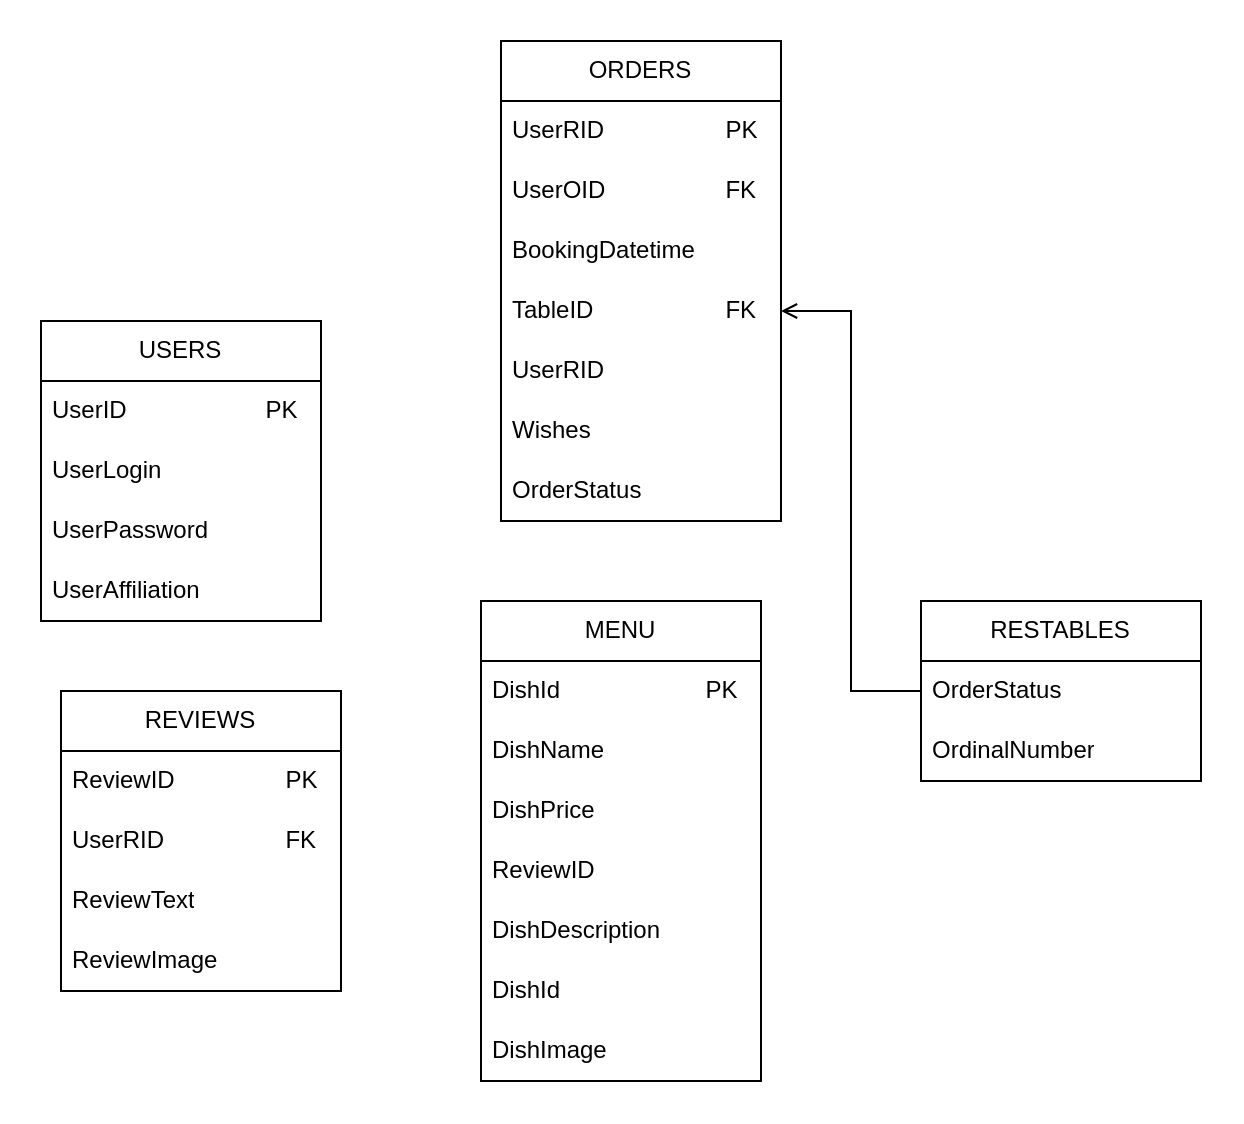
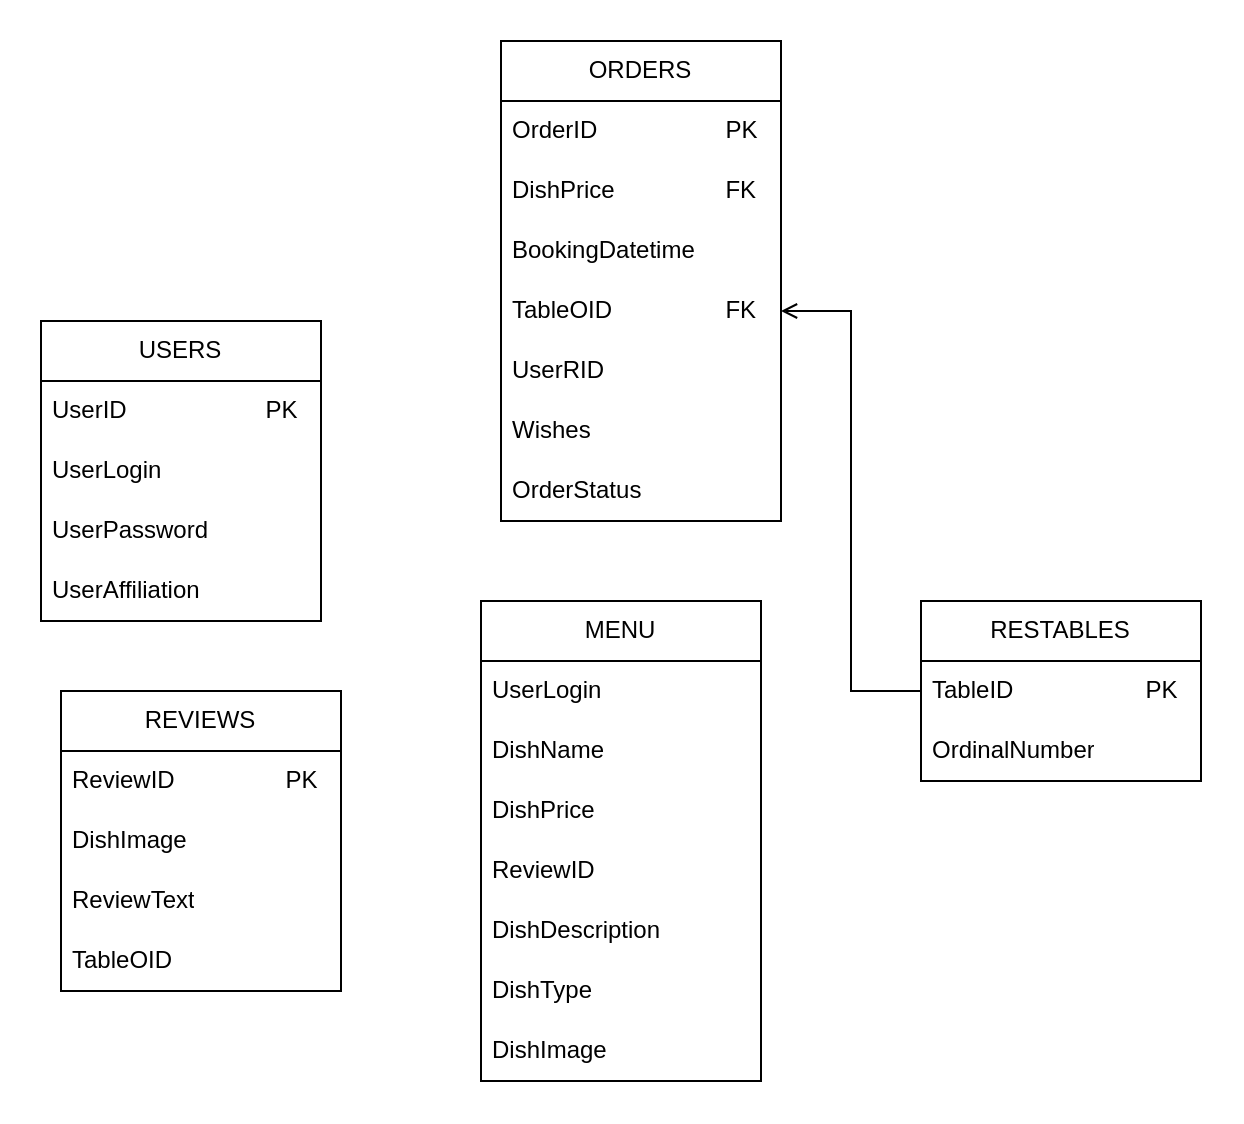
node "UserRID PK": label "UserRID PK" -> "OrderID PK"
node "UserOID FK": label "UserOID FK" -> "DishPrice FK"
node "TableID FK": label "TableID FK" -> "TableOID FK"
node "DishId PK": label "DishId PK" -> "UserLogin PK"
node "OrderStatus PK": label "OrderStatus PK" -> "TableID PK"
node "UserRID FK": label "UserRID FK" -> "DishImage FK"
node "ReviewImage": label "ReviewImage" -> "TableOID"
node "DishId": label "DishId" -> "DishType"
